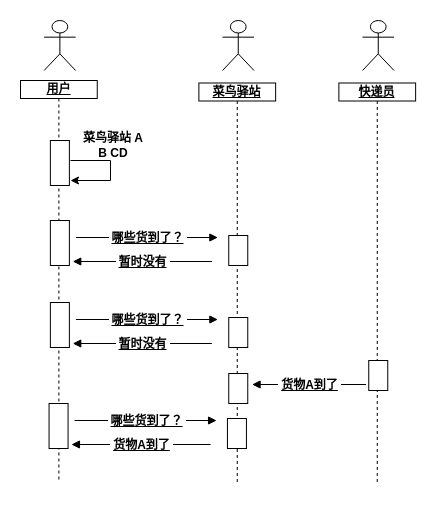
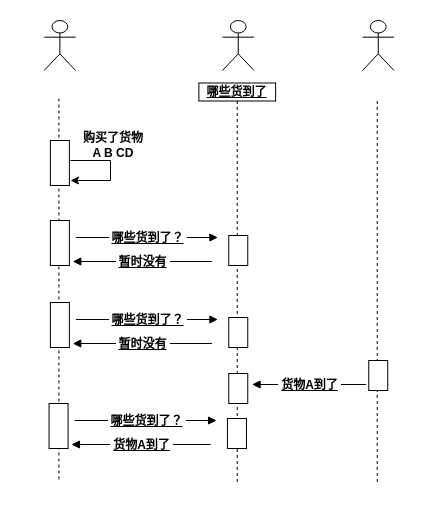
node "用户": removed
node "快递员": removed
node "菜鸟驿站": label "菜鸟驿站" -> "哪些货到了"
node "菜鸟驿站 A B CD": label "菜鸟驿站 A B CD" -> "购买了货物 A B CD"
